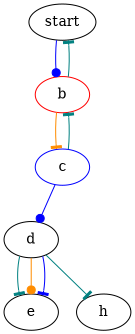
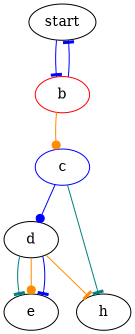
edge "start" -> "b": arrowhead dot -> tee
edge "b" -> "start": color teal -> blue
edge "b" -> "c": arrowhead tee -> dot
edge "c" -> "b": now "c" -> "h"
edge "d" -> "h": color teal -> darkorange
